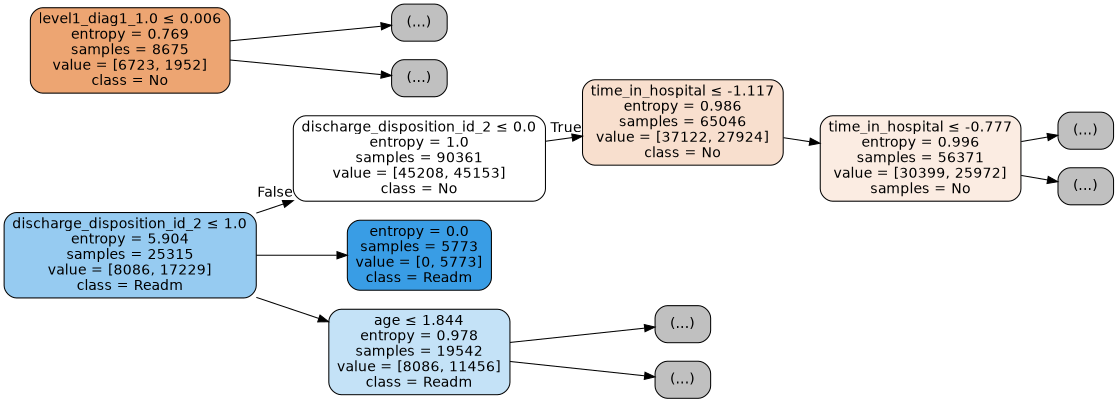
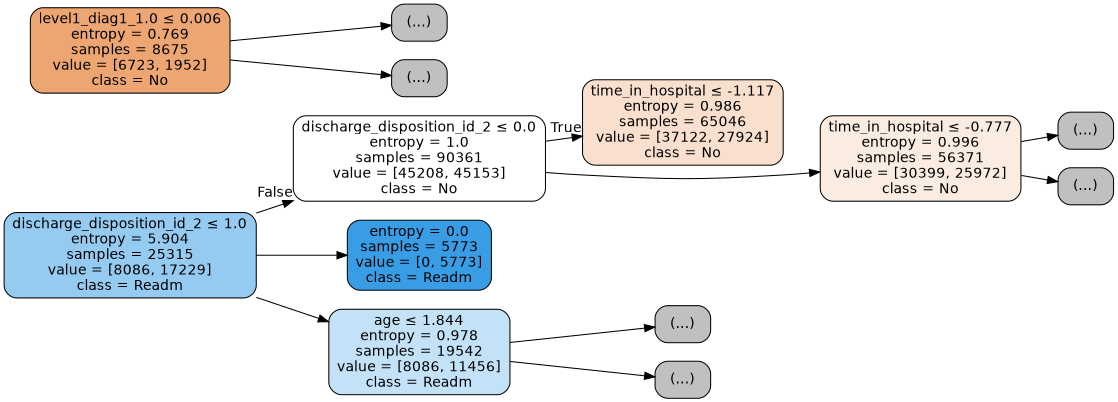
edge "time_in_hospital ≤ -1.117" -> "time_in_hospital ≤ -0.777": now "discharge_disposition_id_2 ≤ 0.0" -> "time_in_hospital ≤ -0.777"
node "time_in_hospital ≤ -0.777": text "samples = No" -> "class = No"
